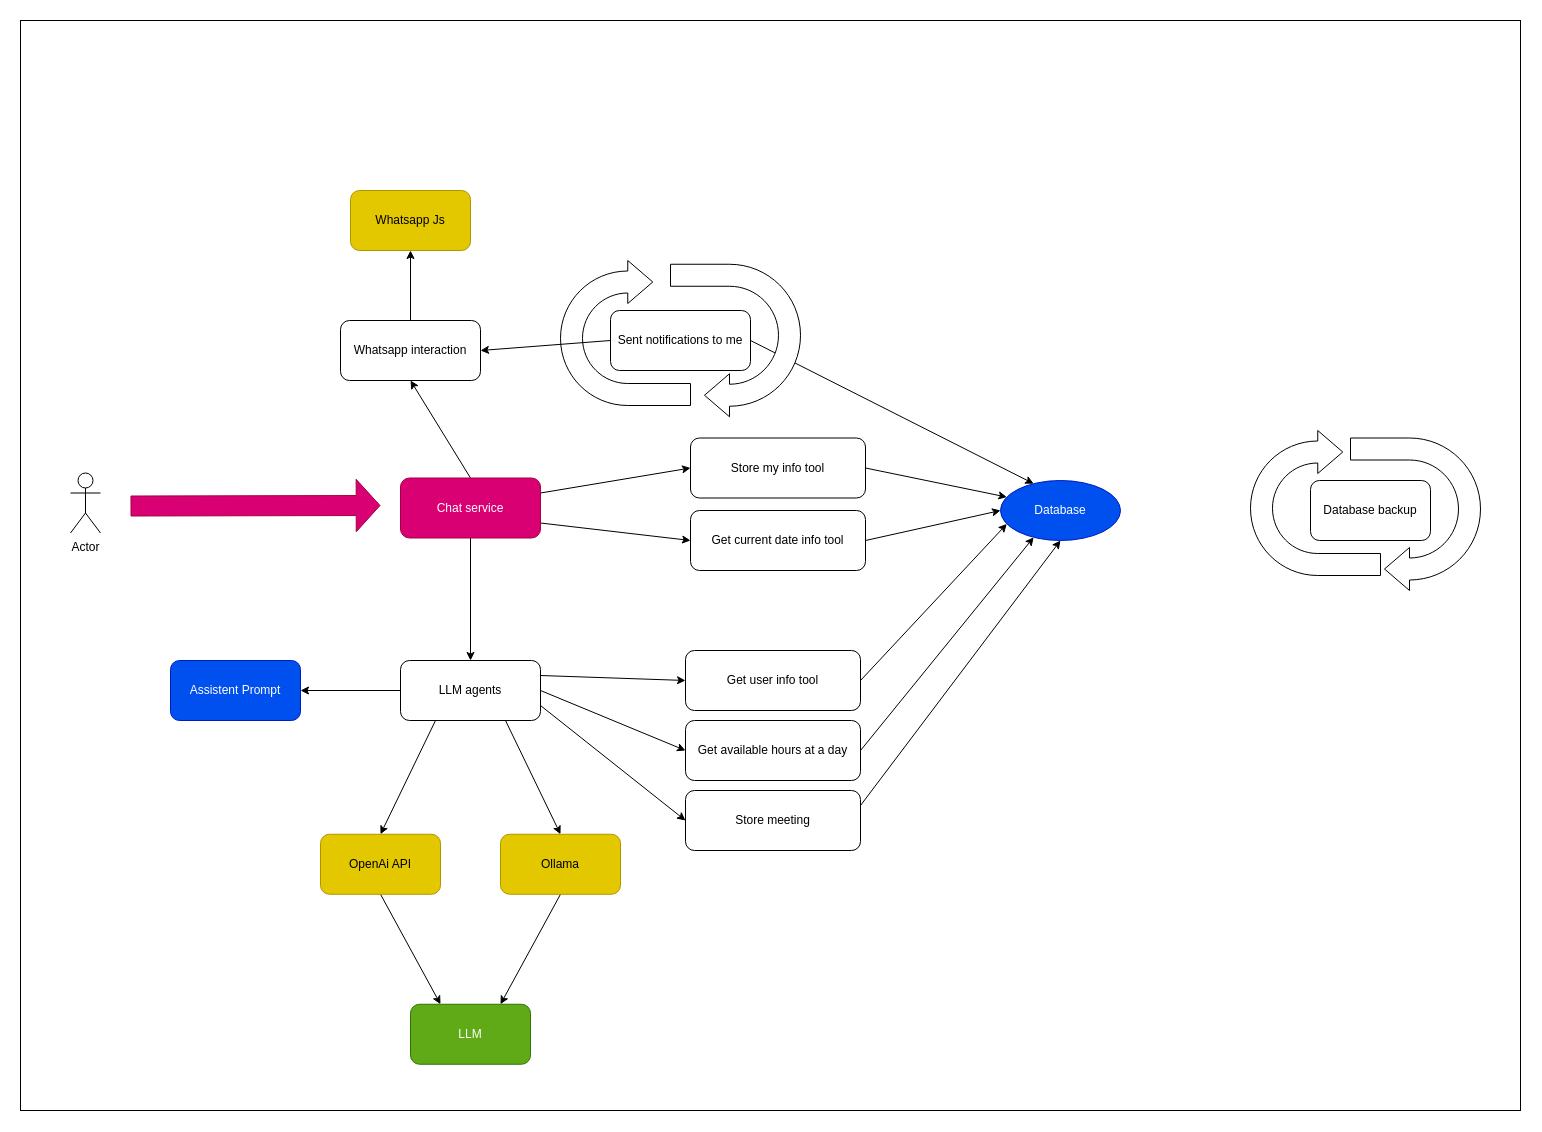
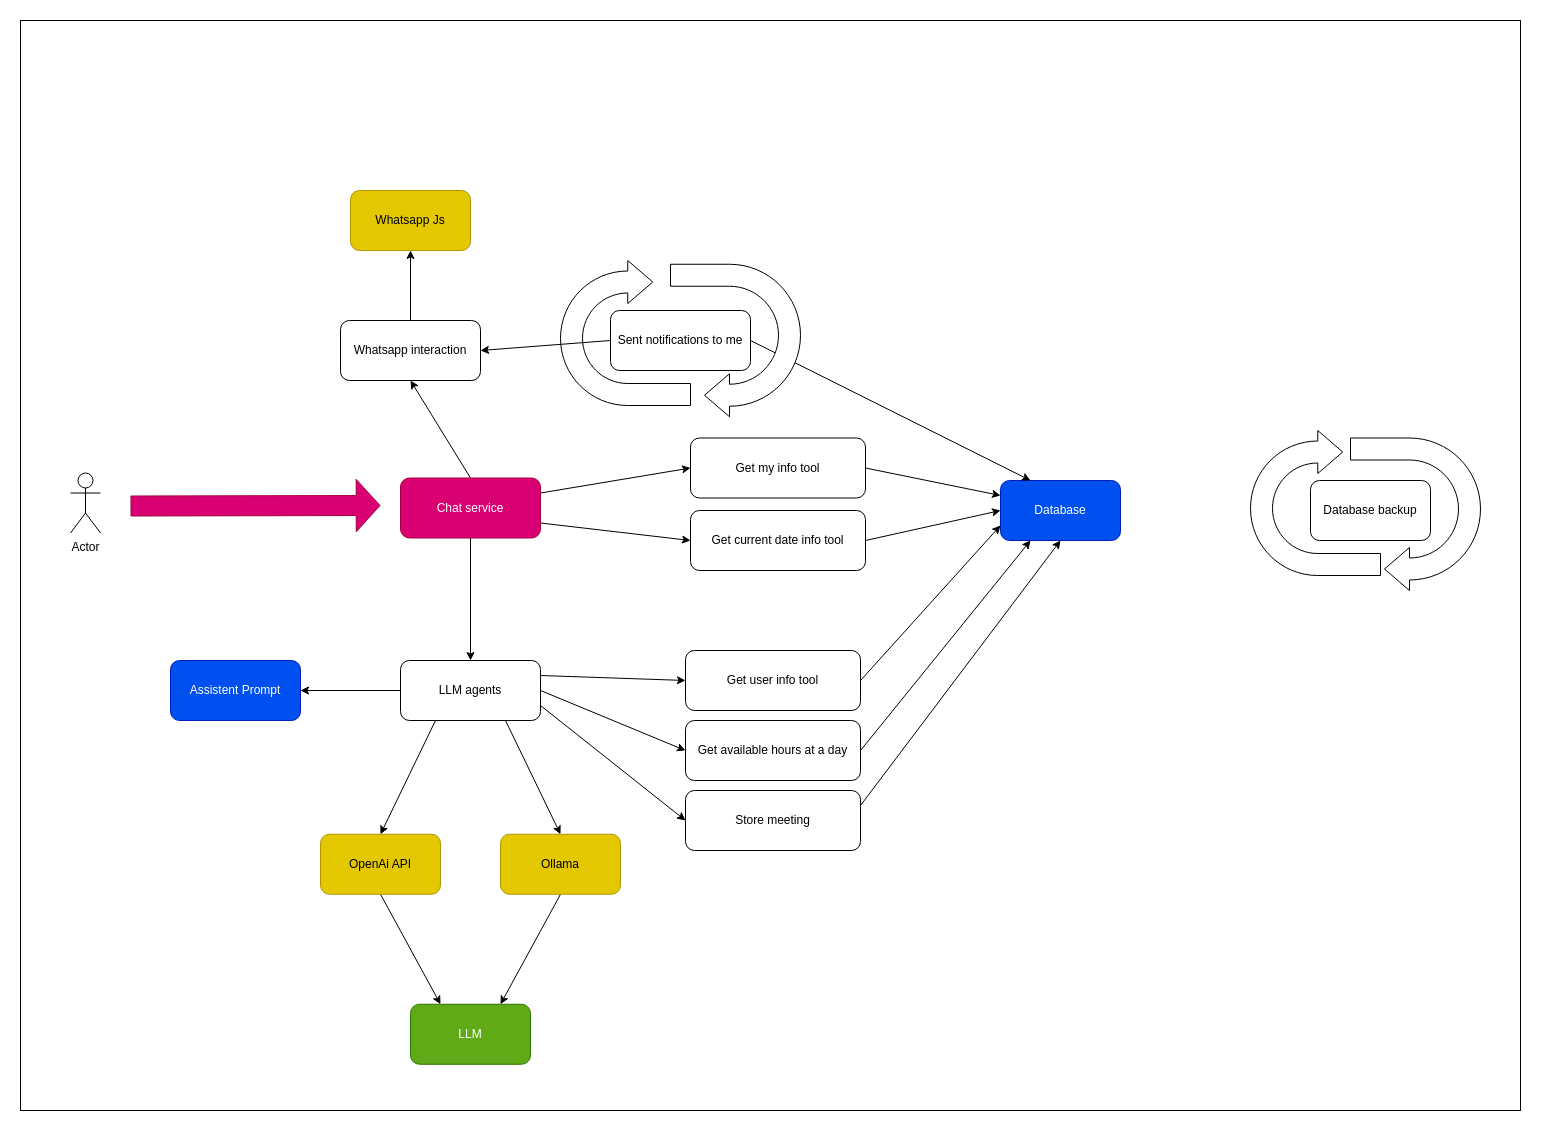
node "Store my info tool": label "Store my info tool" -> "Get my info tool"
node "Database": shape ellipse -> rounded rectangle
